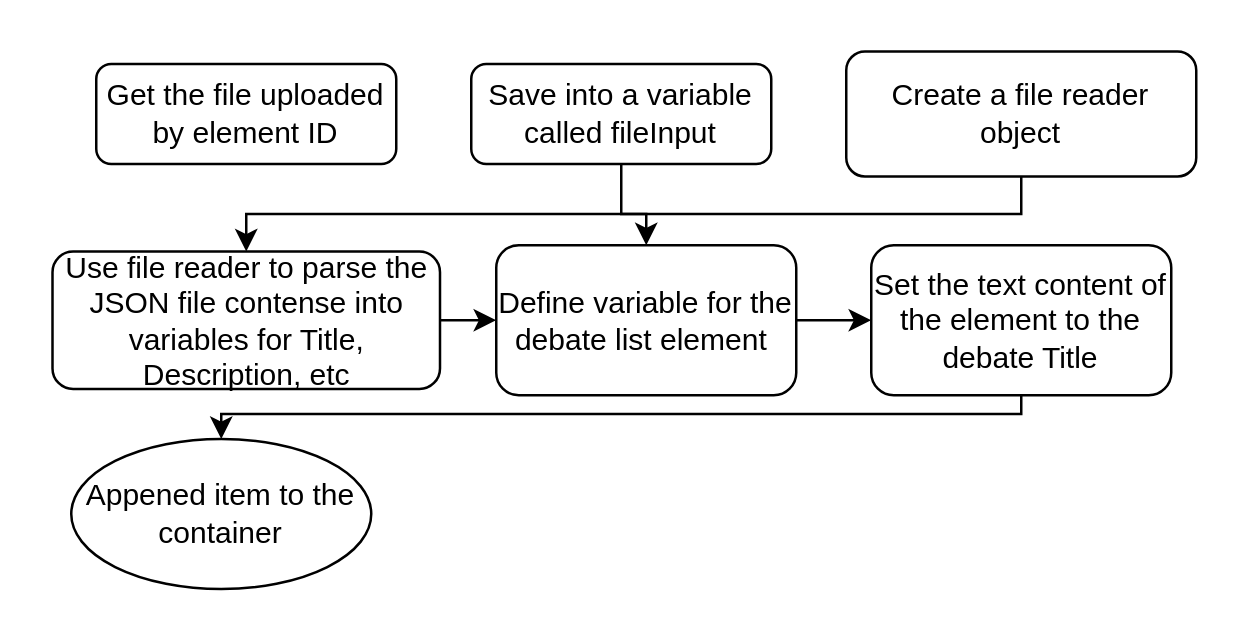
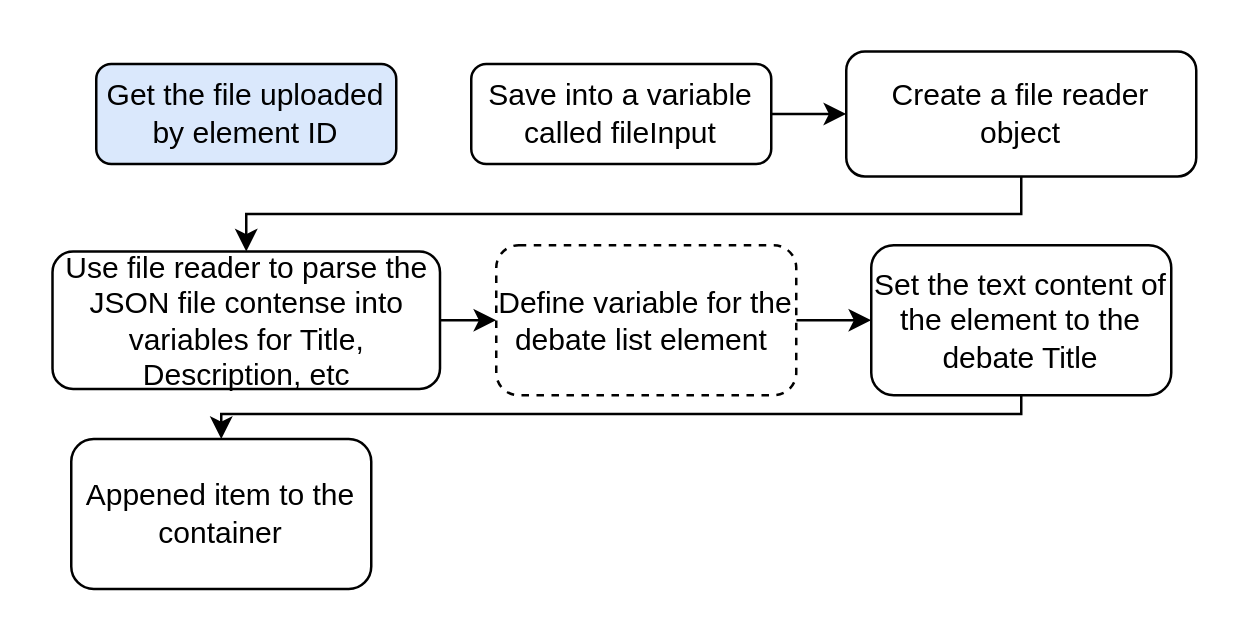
node "Get the file uploaded by element ID": fillcolor #ffffff -> #dae8fc
edge "Save into a variable called fileInput" -> "Define variable for the debate list element": now "Save into a variable called fileInput" -> "Create a file reader object"
node "Define variable for the debate list element": style solid -> dashed
node "Appened item to the container": shape ellipse -> rounded rectangle
